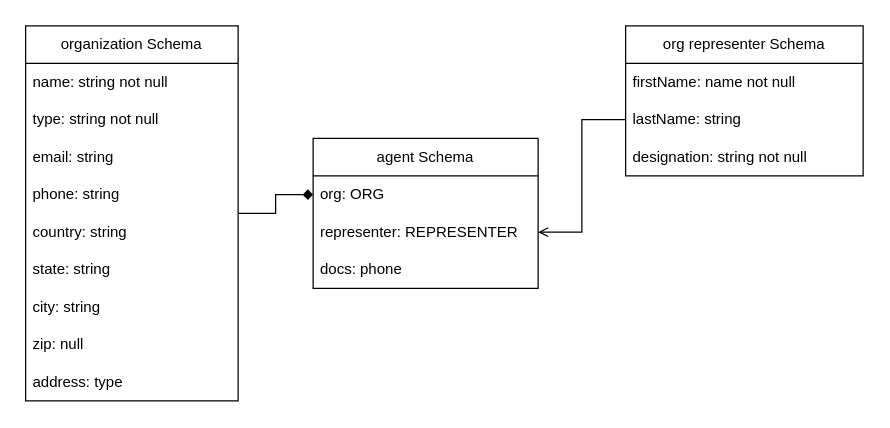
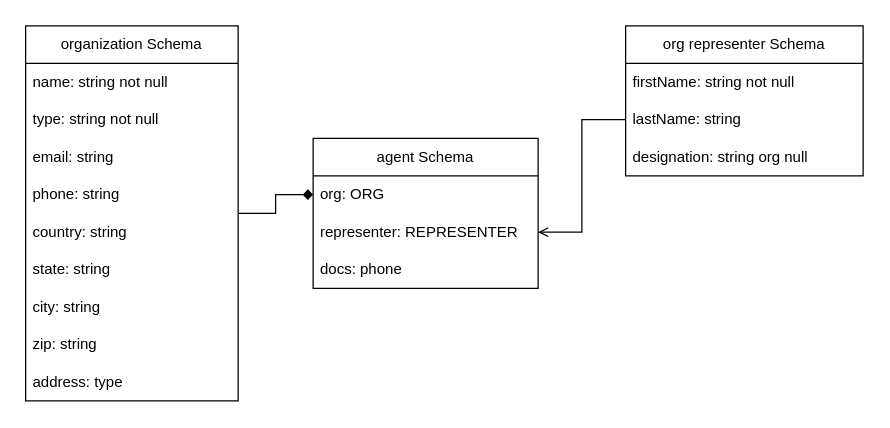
node "firstName: name not null": label "firstName: name not null" -> "firstName: string not null"
node "designation: string not null": label "designation: string not null" -> "designation: string org null"
node "zip: null": label "zip: null" -> "zip: string"
